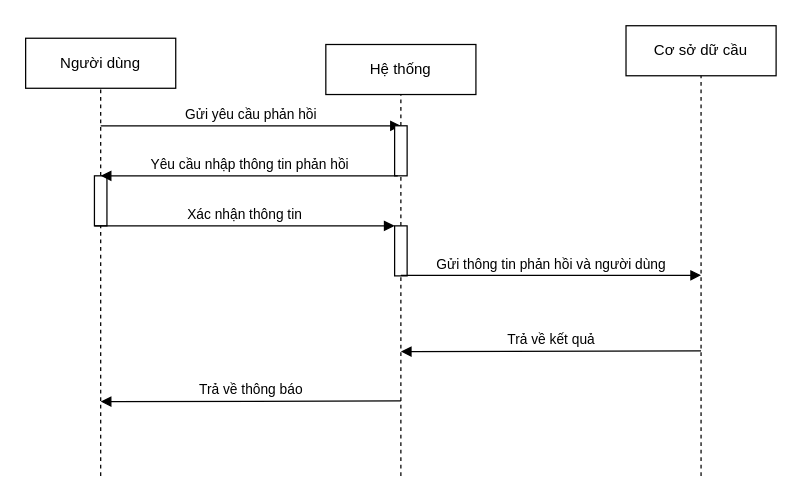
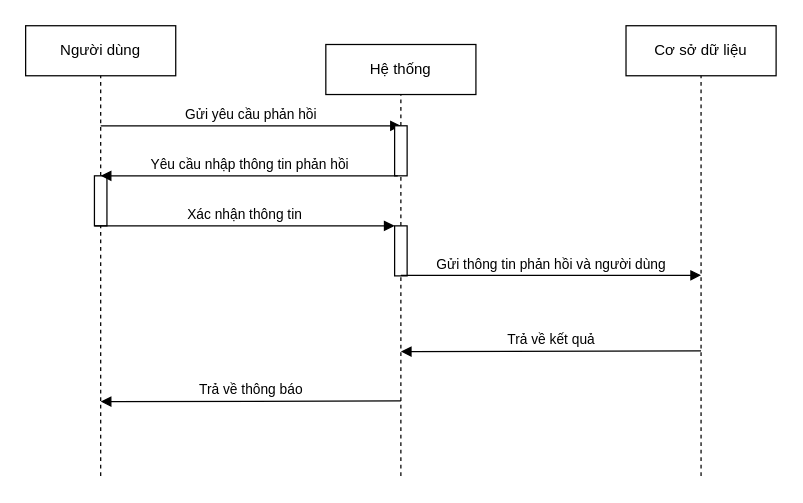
node "Cơ sở dữ cầu": label "Cơ sở dữ cầu" -> "Cơ sở dữ liệu"
node "Người dùng": moved (101, 63) -> (101, 51)
